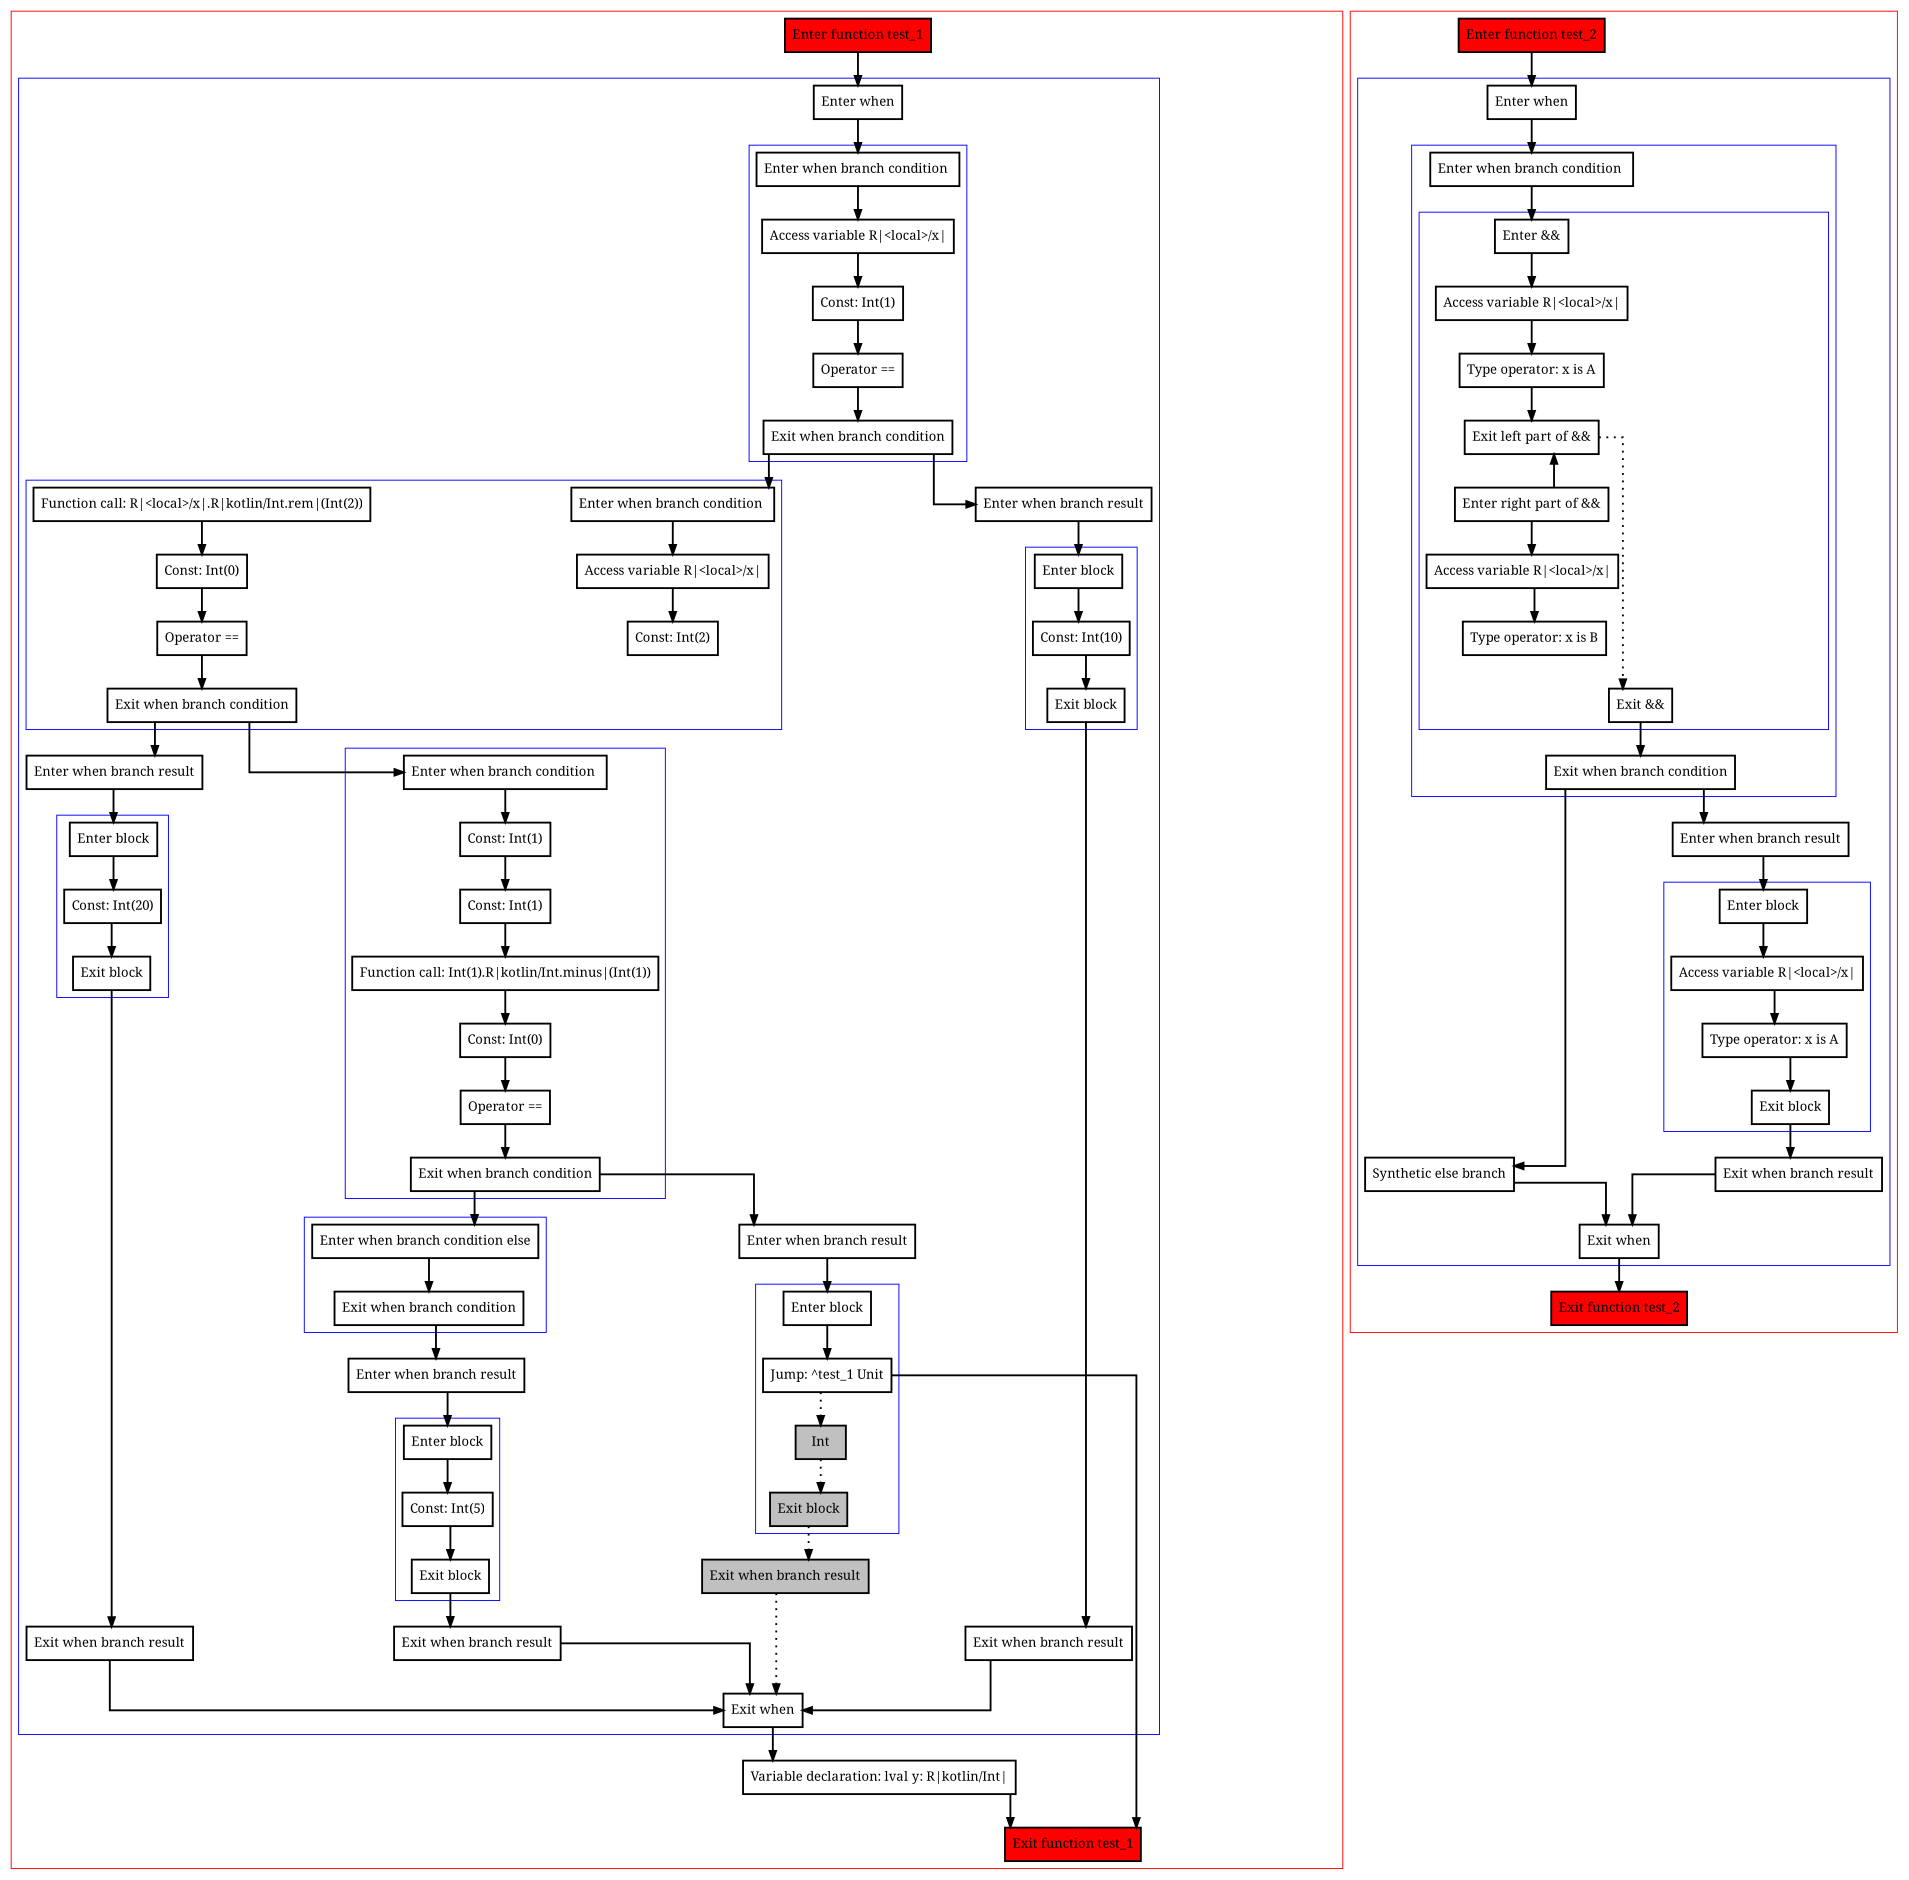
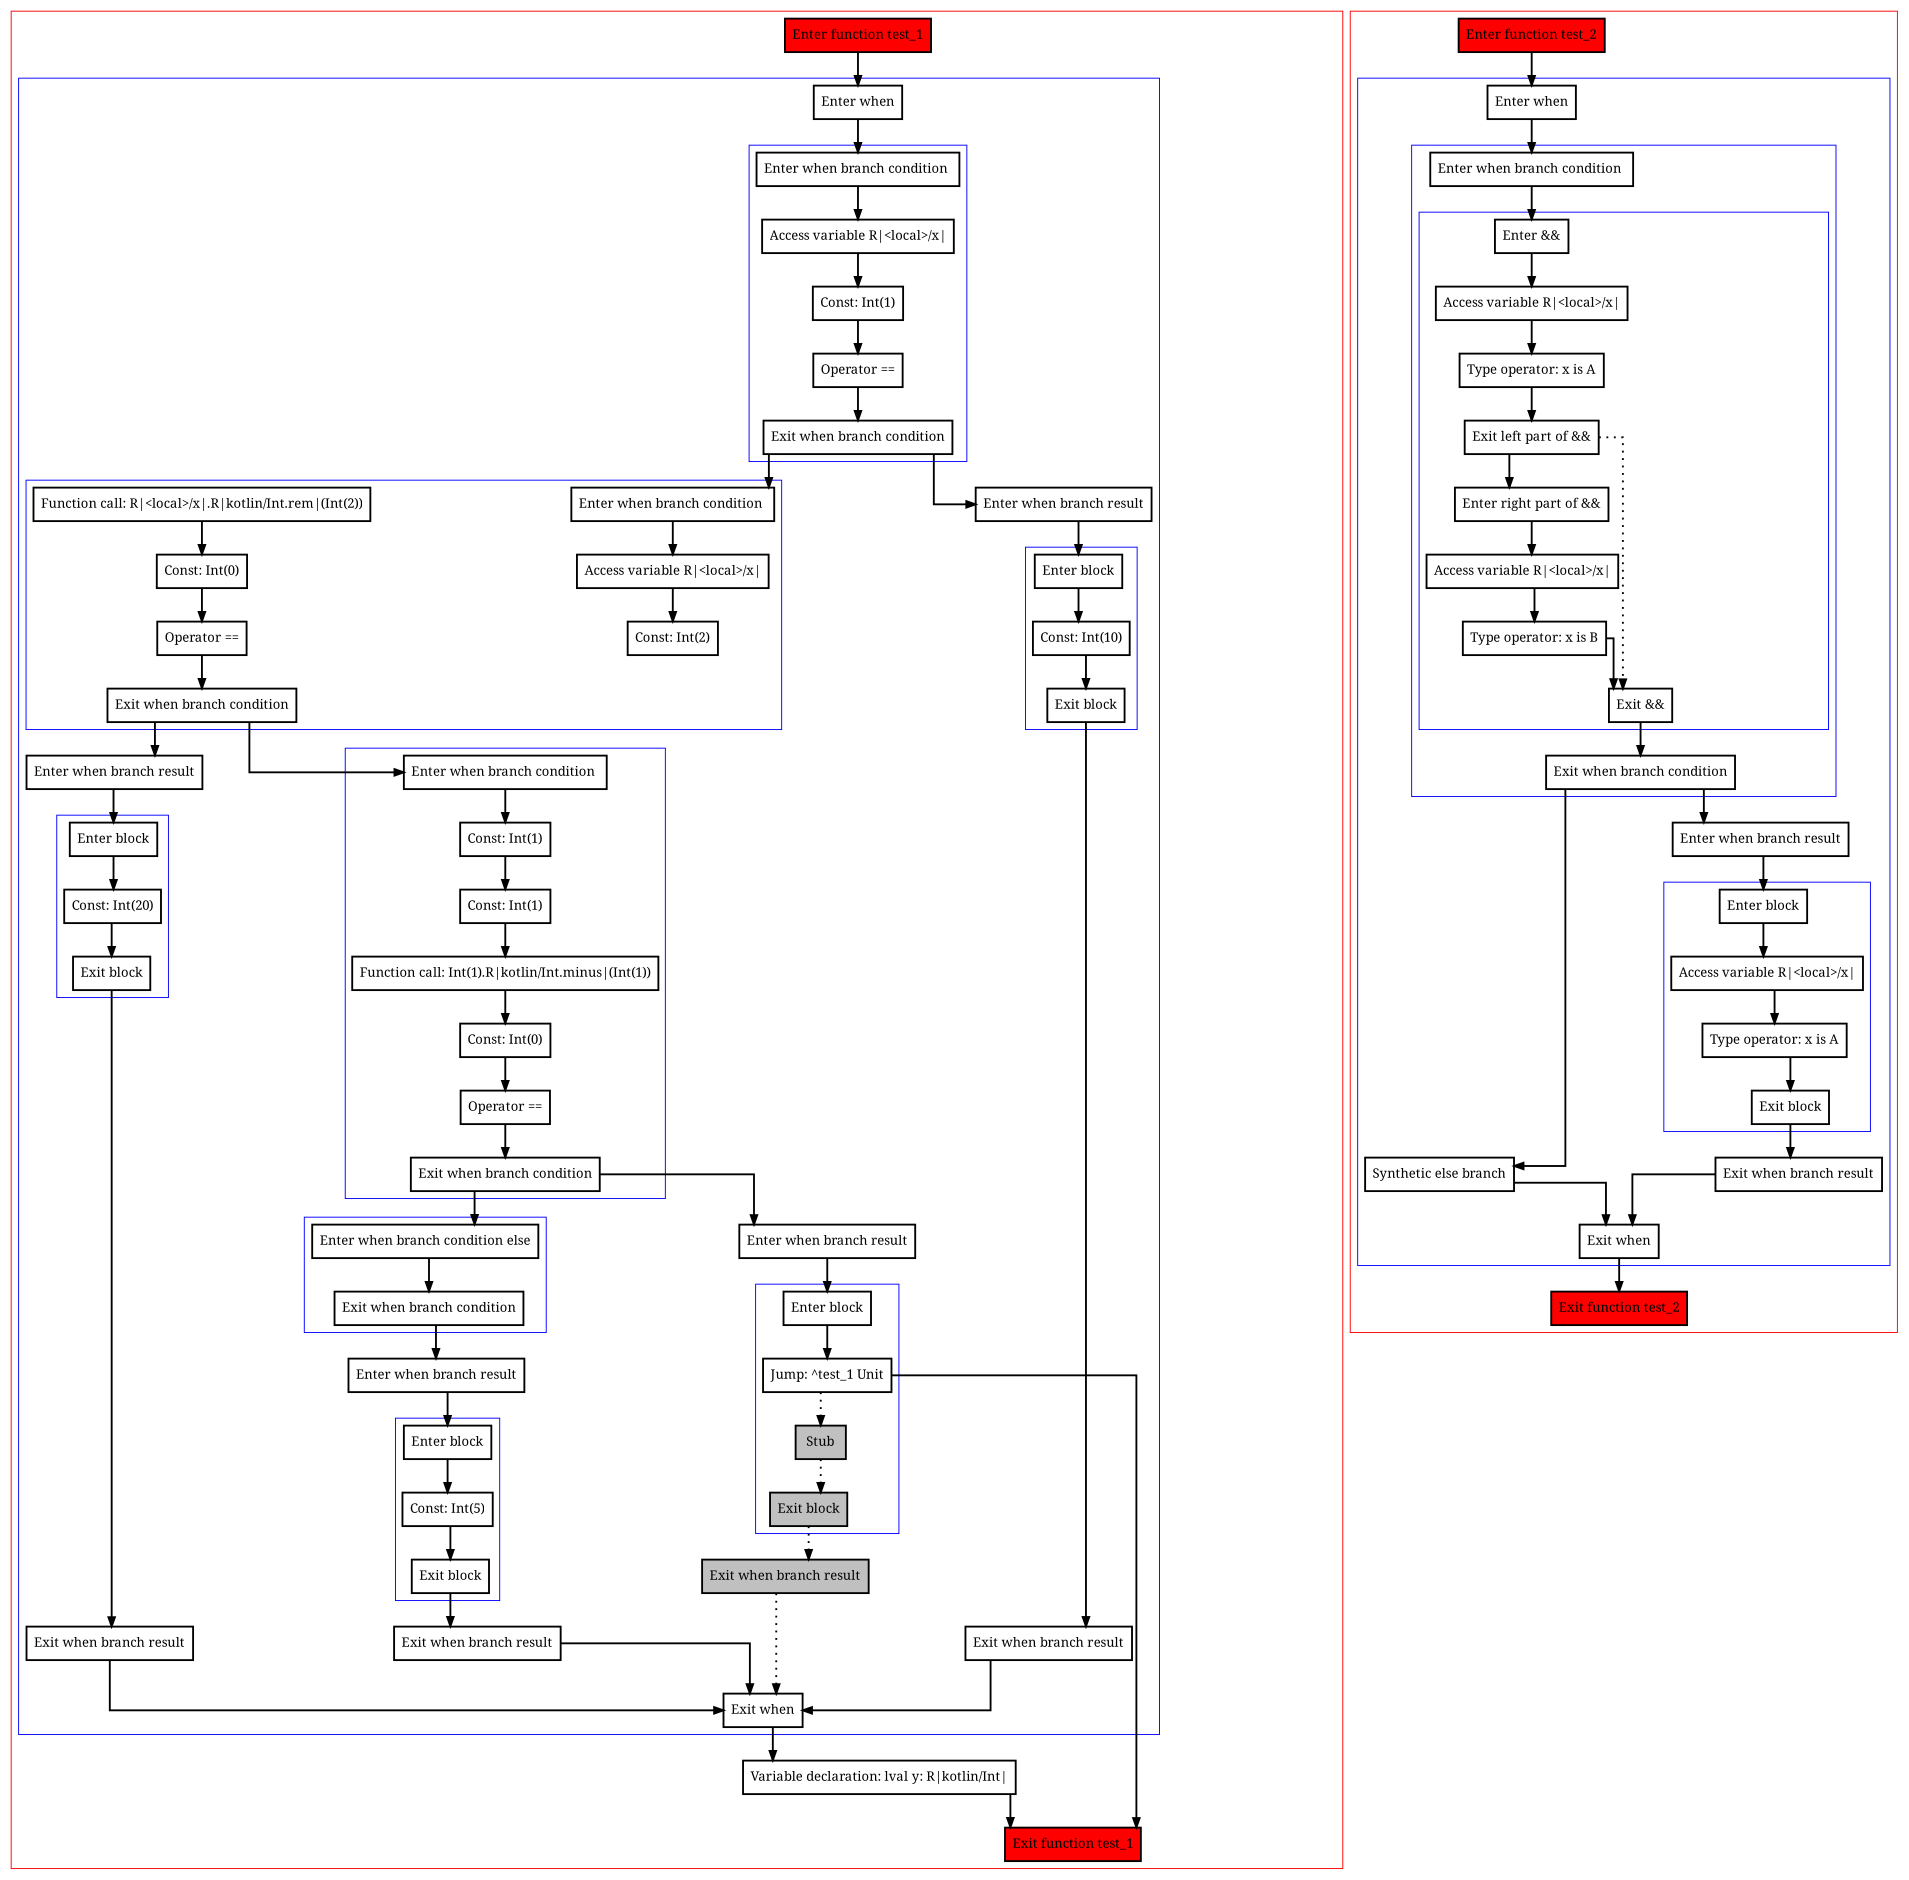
edge "Enter right part of &&" -> "Exit left part of &&": reversed
edge "Type operator: x is B" -> "Exit &&": added
node "Int": label "Int" -> "Stub"
